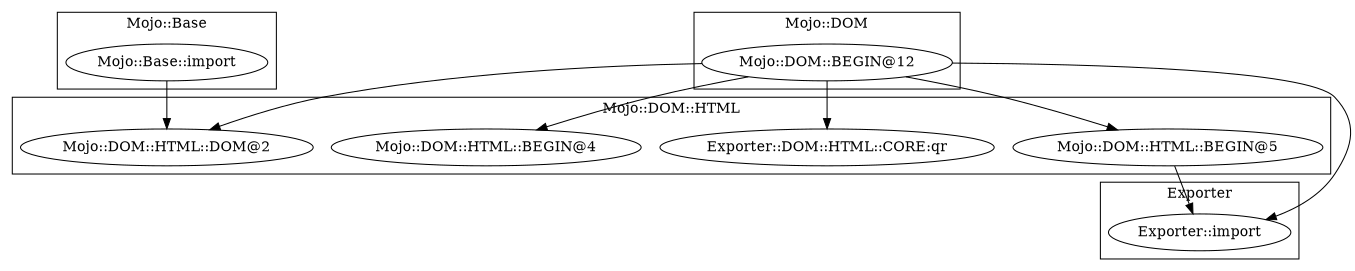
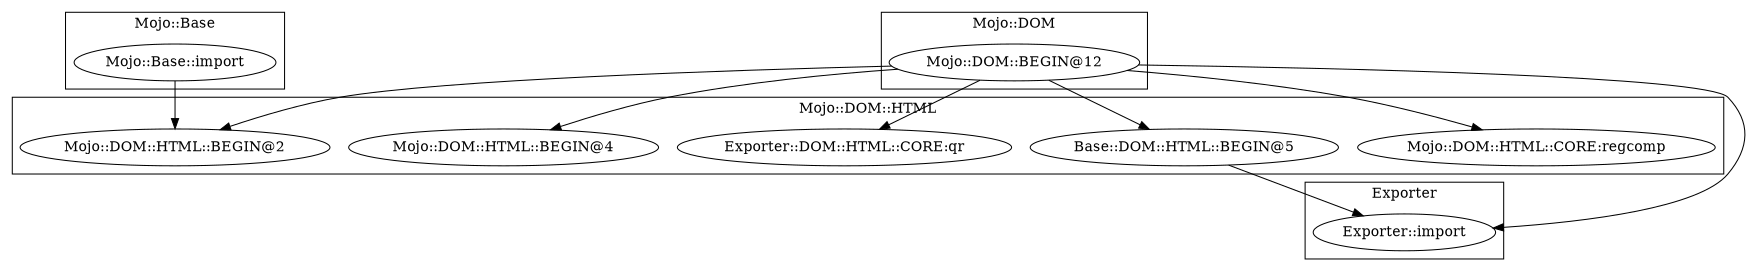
node "Mojo::DOM::HTML::DOM@2": label "Mojo::DOM::HTML::DOM@2" -> "Mojo::DOM::HTML::BEGIN@2"
node "Mojo::DOM::HTML::BEGIN@5": label "Mojo::DOM::HTML::BEGIN@5" -> "Base::DOM::HTML::BEGIN@5"
node "Mojo::DOM::HTML::CORE:regcomp": added
